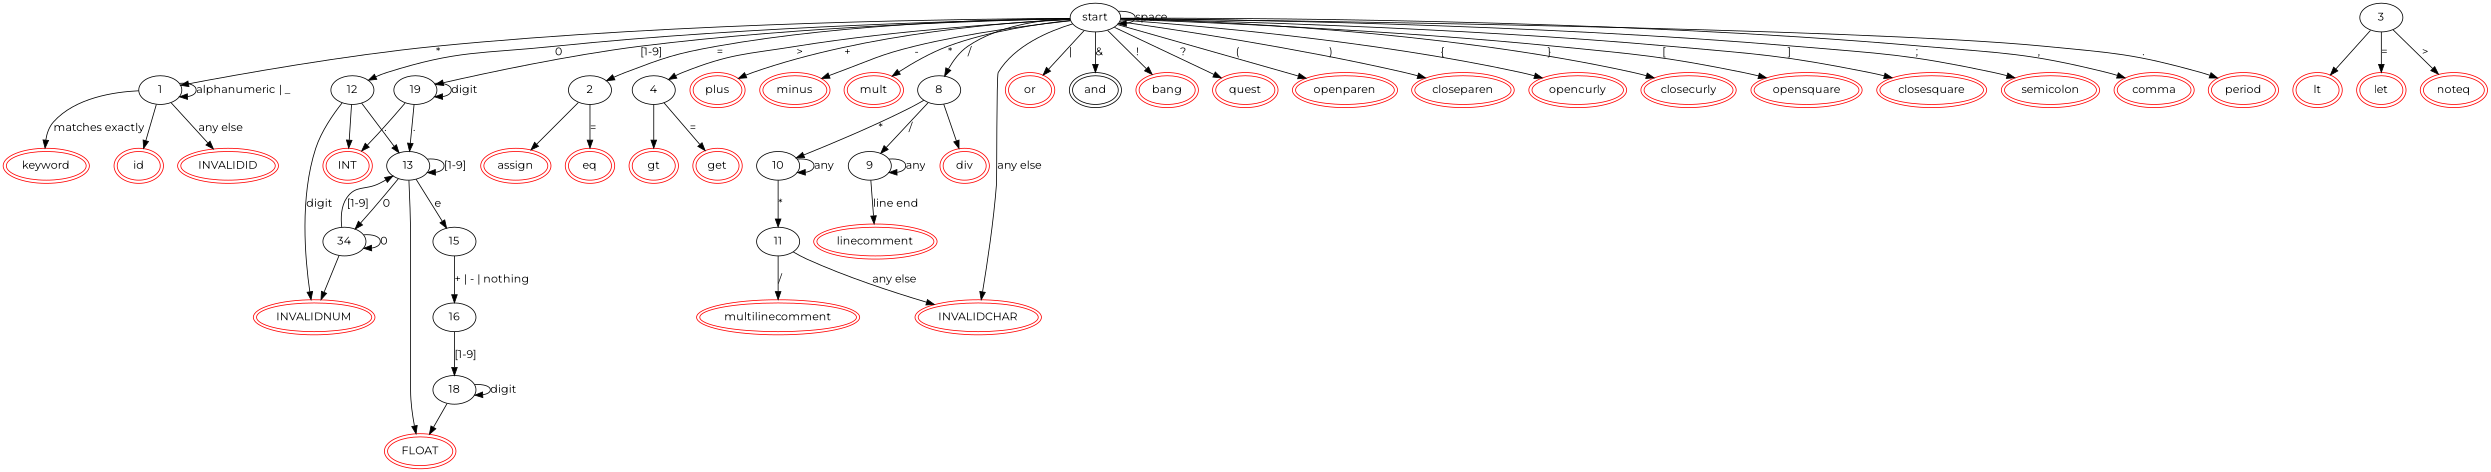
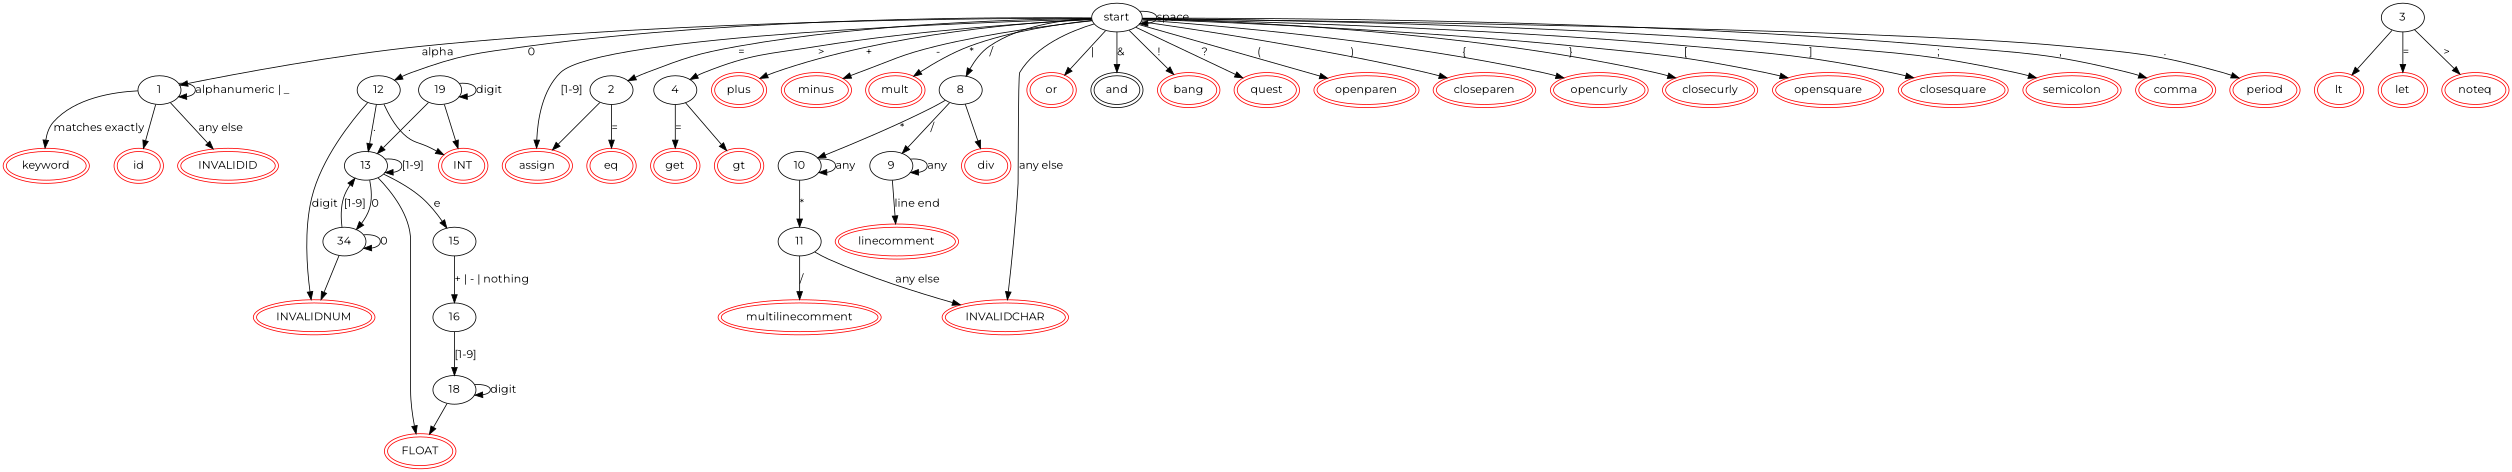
edge "start" -> "19": now "start" -> "assign"
edge "start" -> "1": label "*" -> "alpha"
